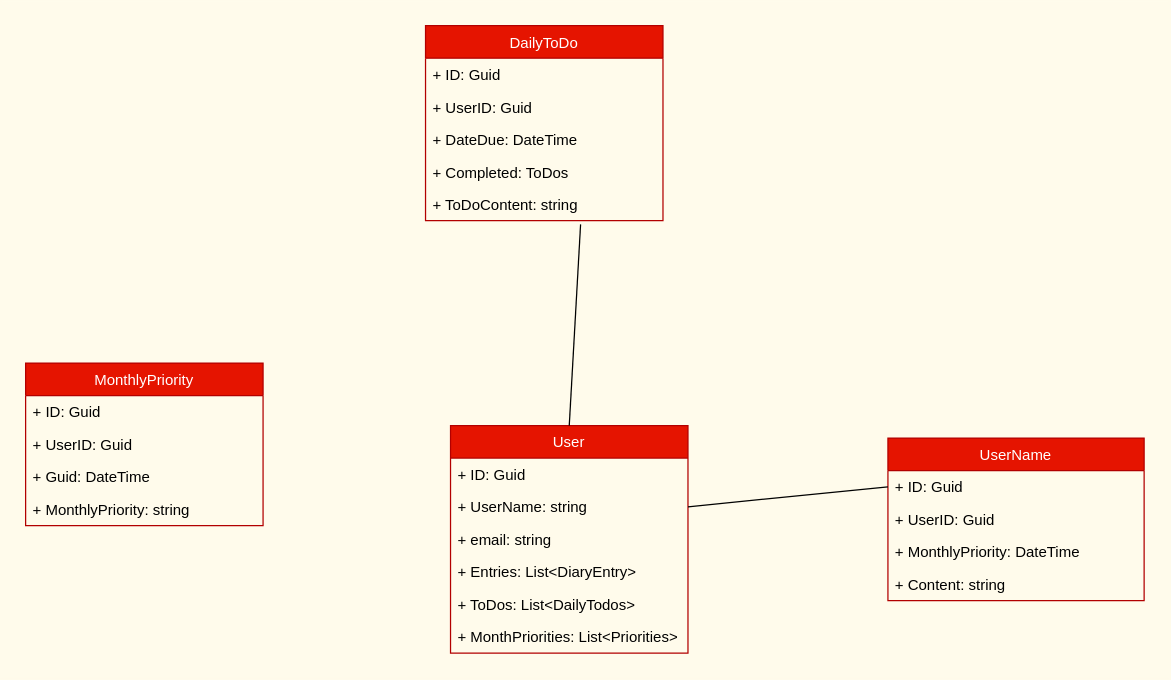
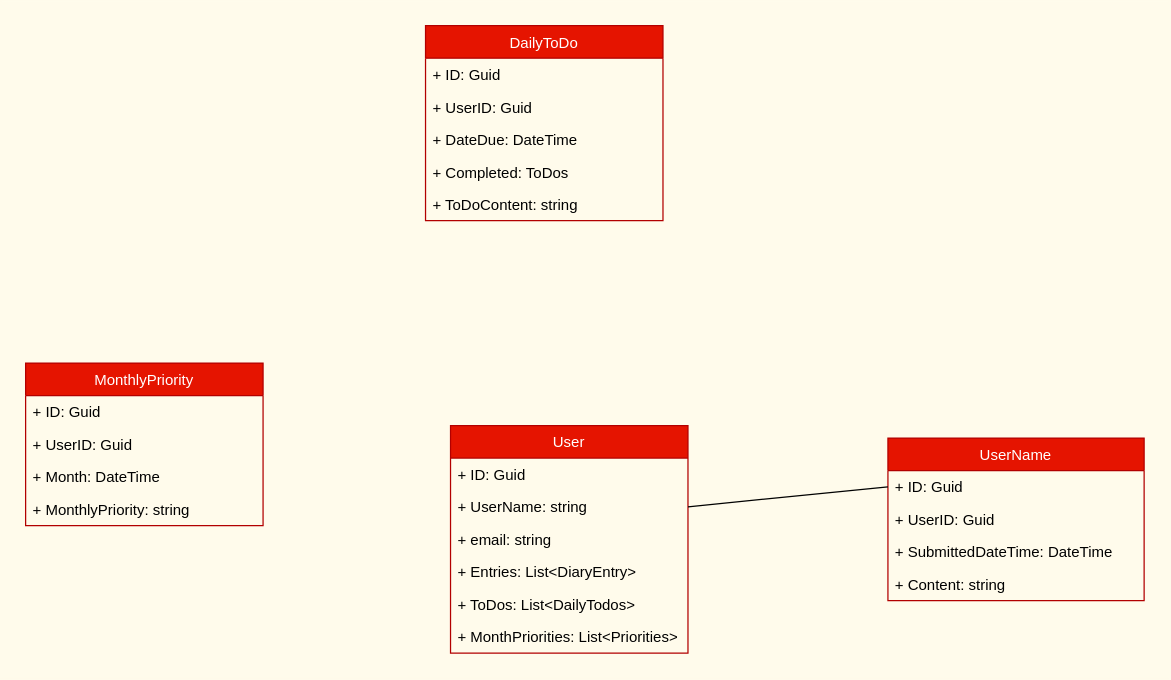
edge "+ ToDoContent: string" -- "User": removed
node "+ Guid: DateTime": label "+ Guid: DateTime" -> "+ Month: DateTime"
node "+ MonthlyPriority: DateTime": label "+ MonthlyPriority: DateTime" -> "+ SubmittedDateTime: DateTime"
